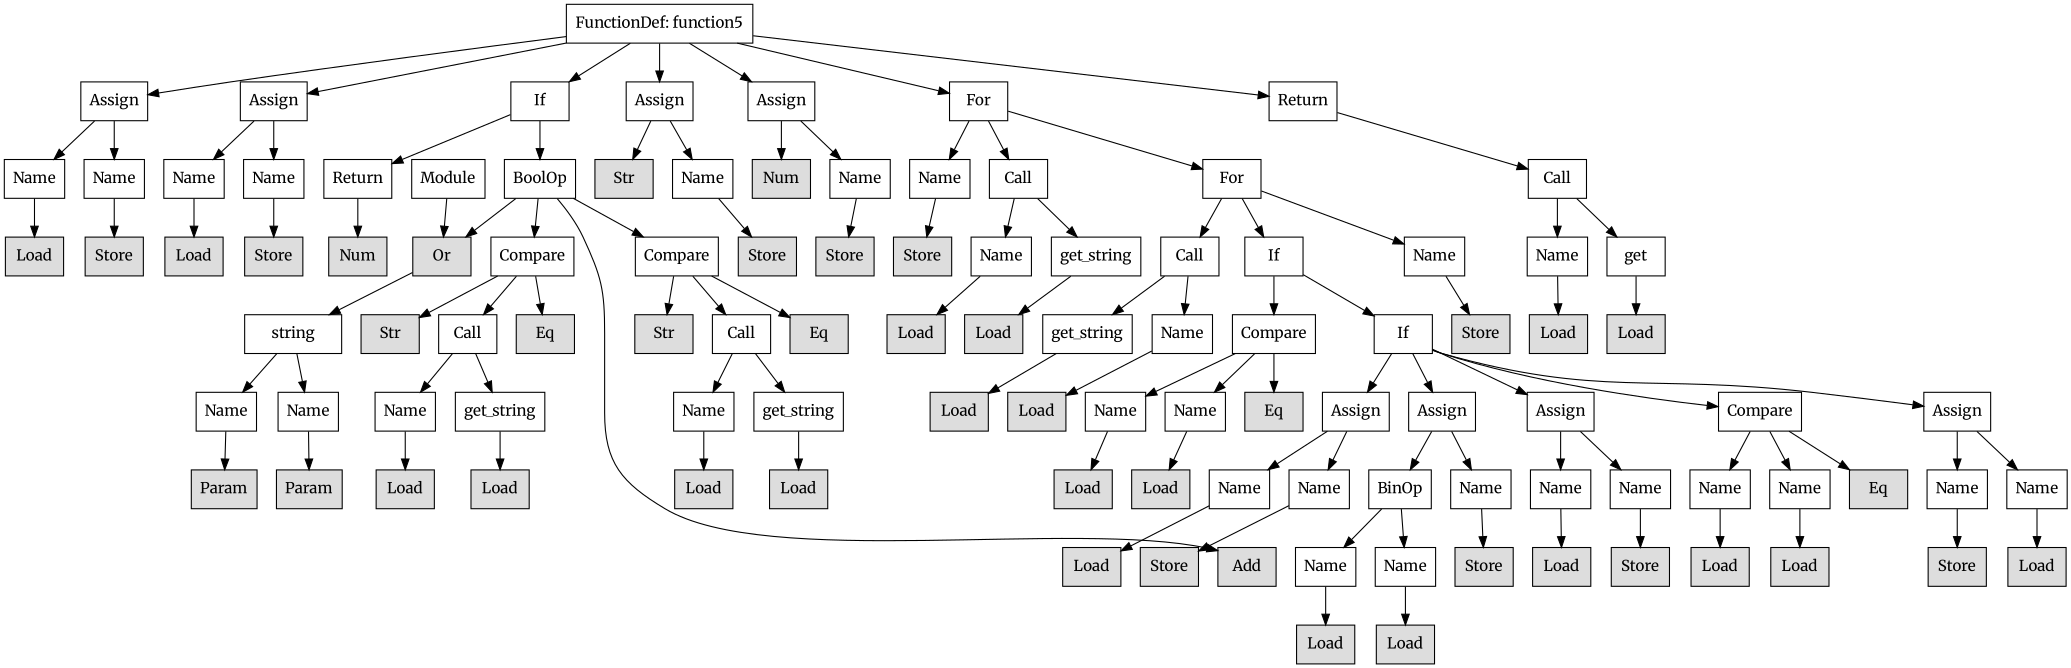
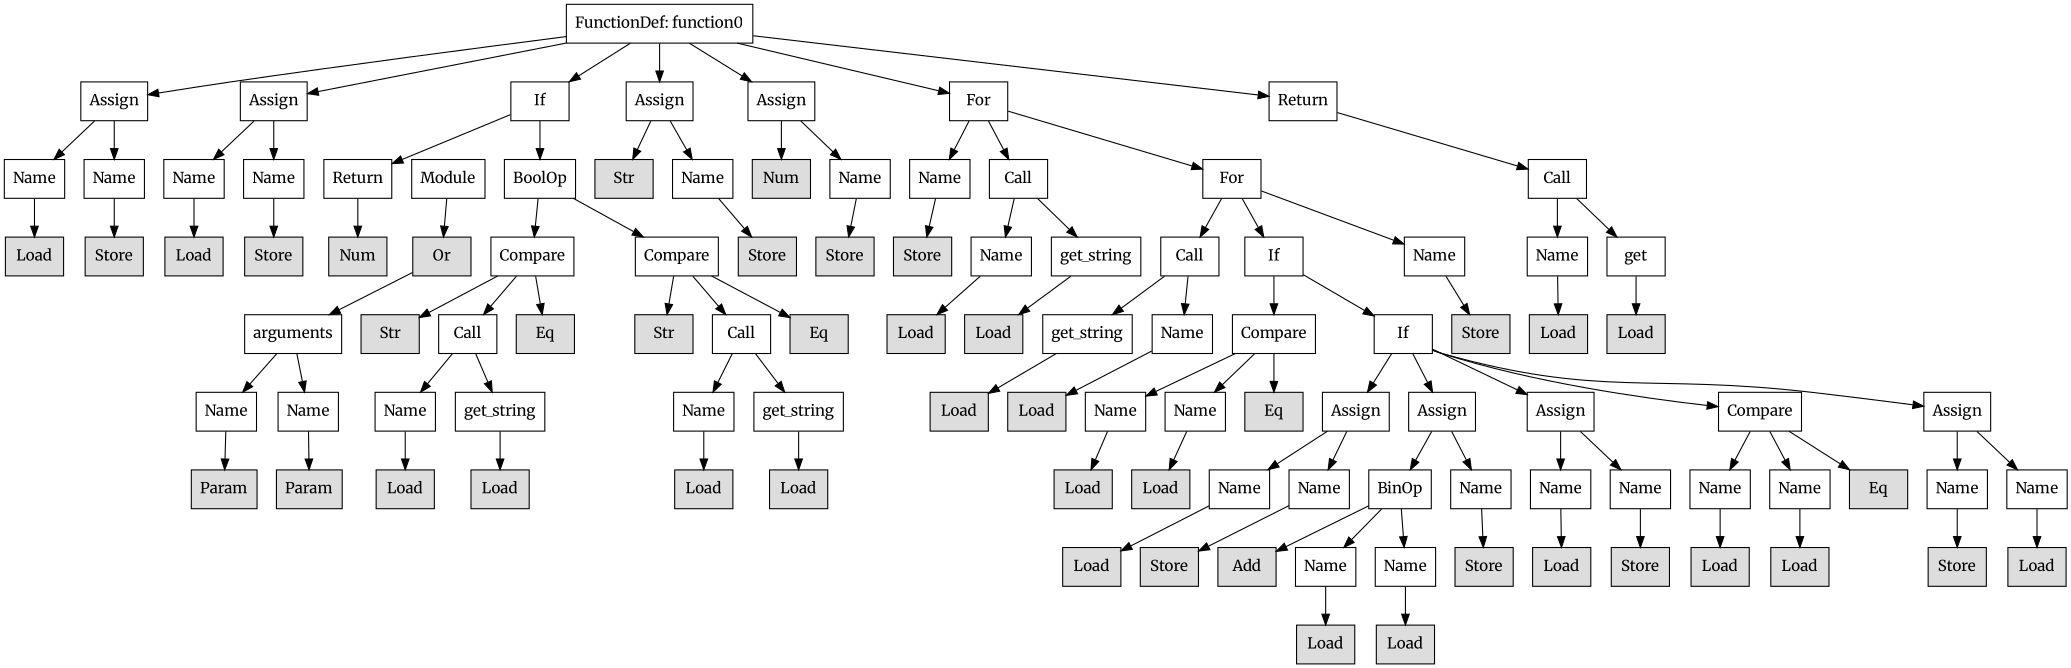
node "FunctionDef: function5": label "FunctionDef: function5" -> "FunctionDef: function0"
edge "BoolOp" -> "Or": removed
node "string": label "string" -> "arguments"
edge "BoolOp" -> "Add": now "BinOp" -> "Add"
